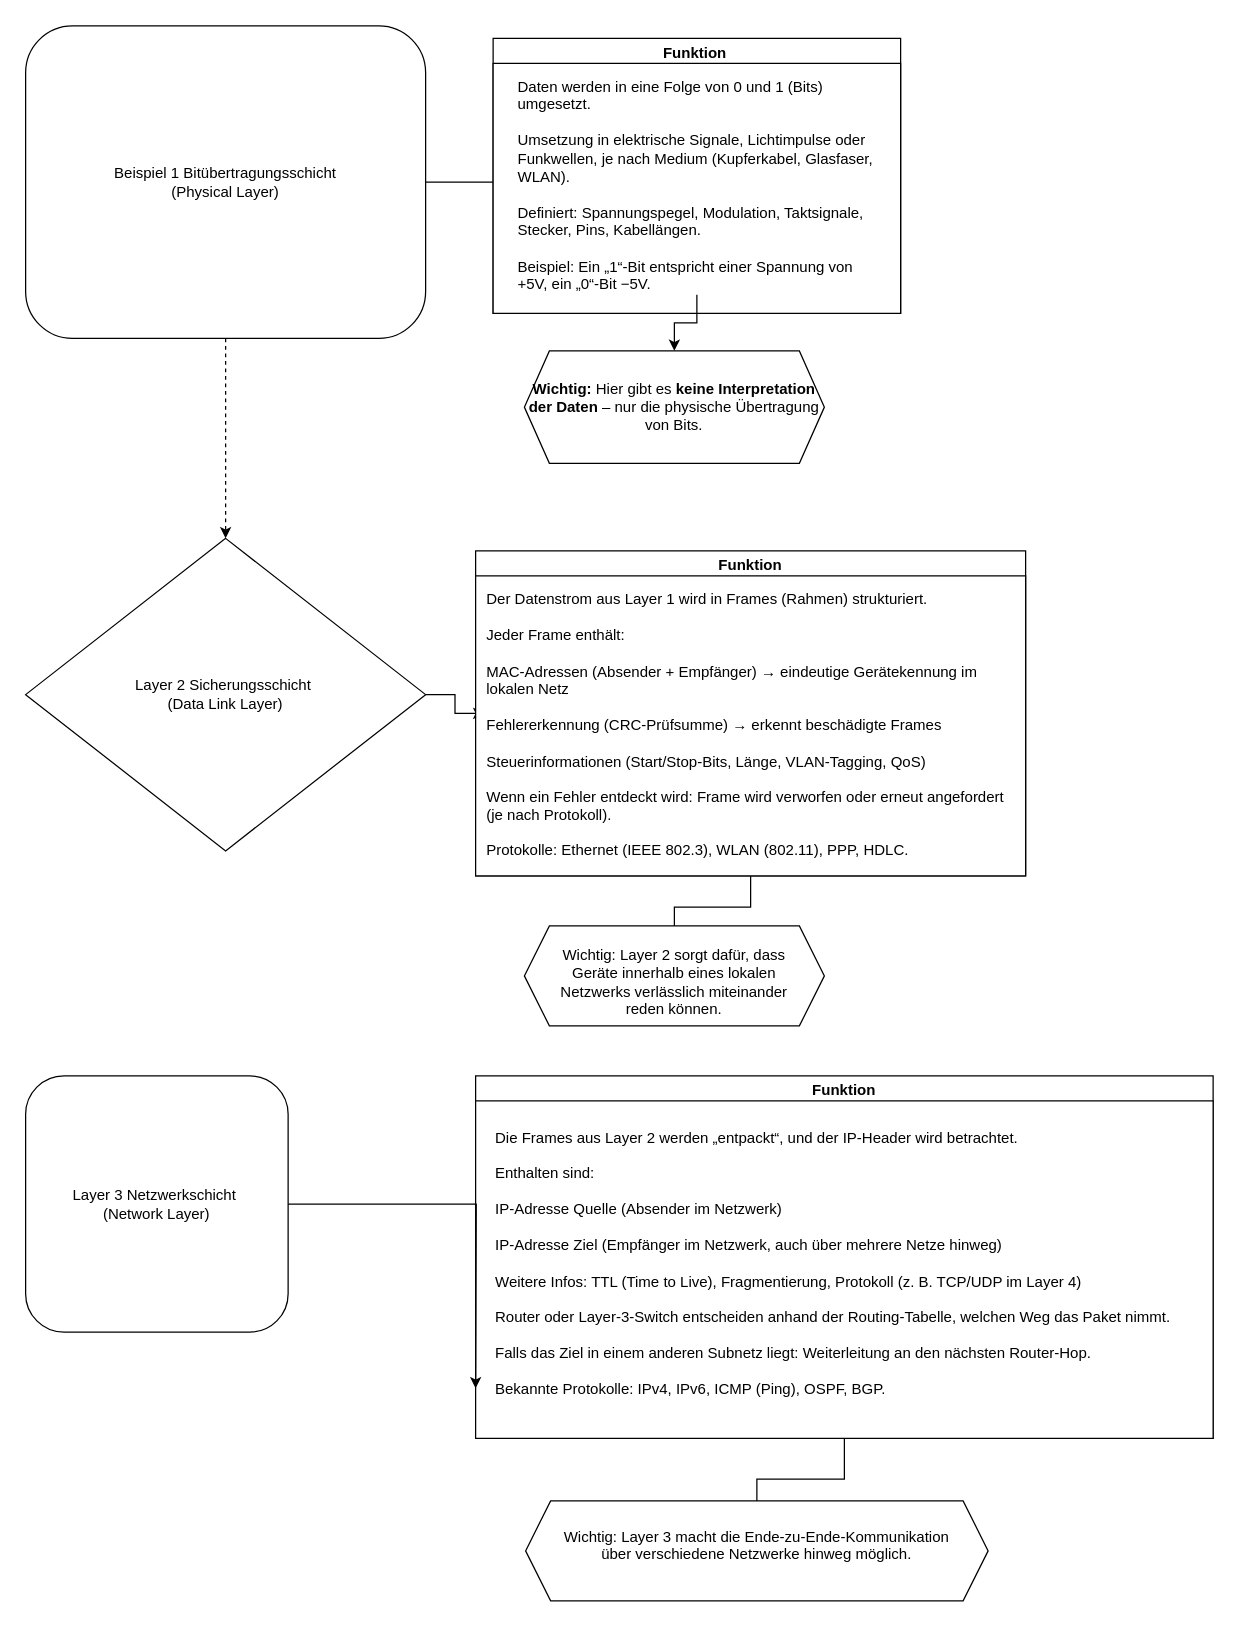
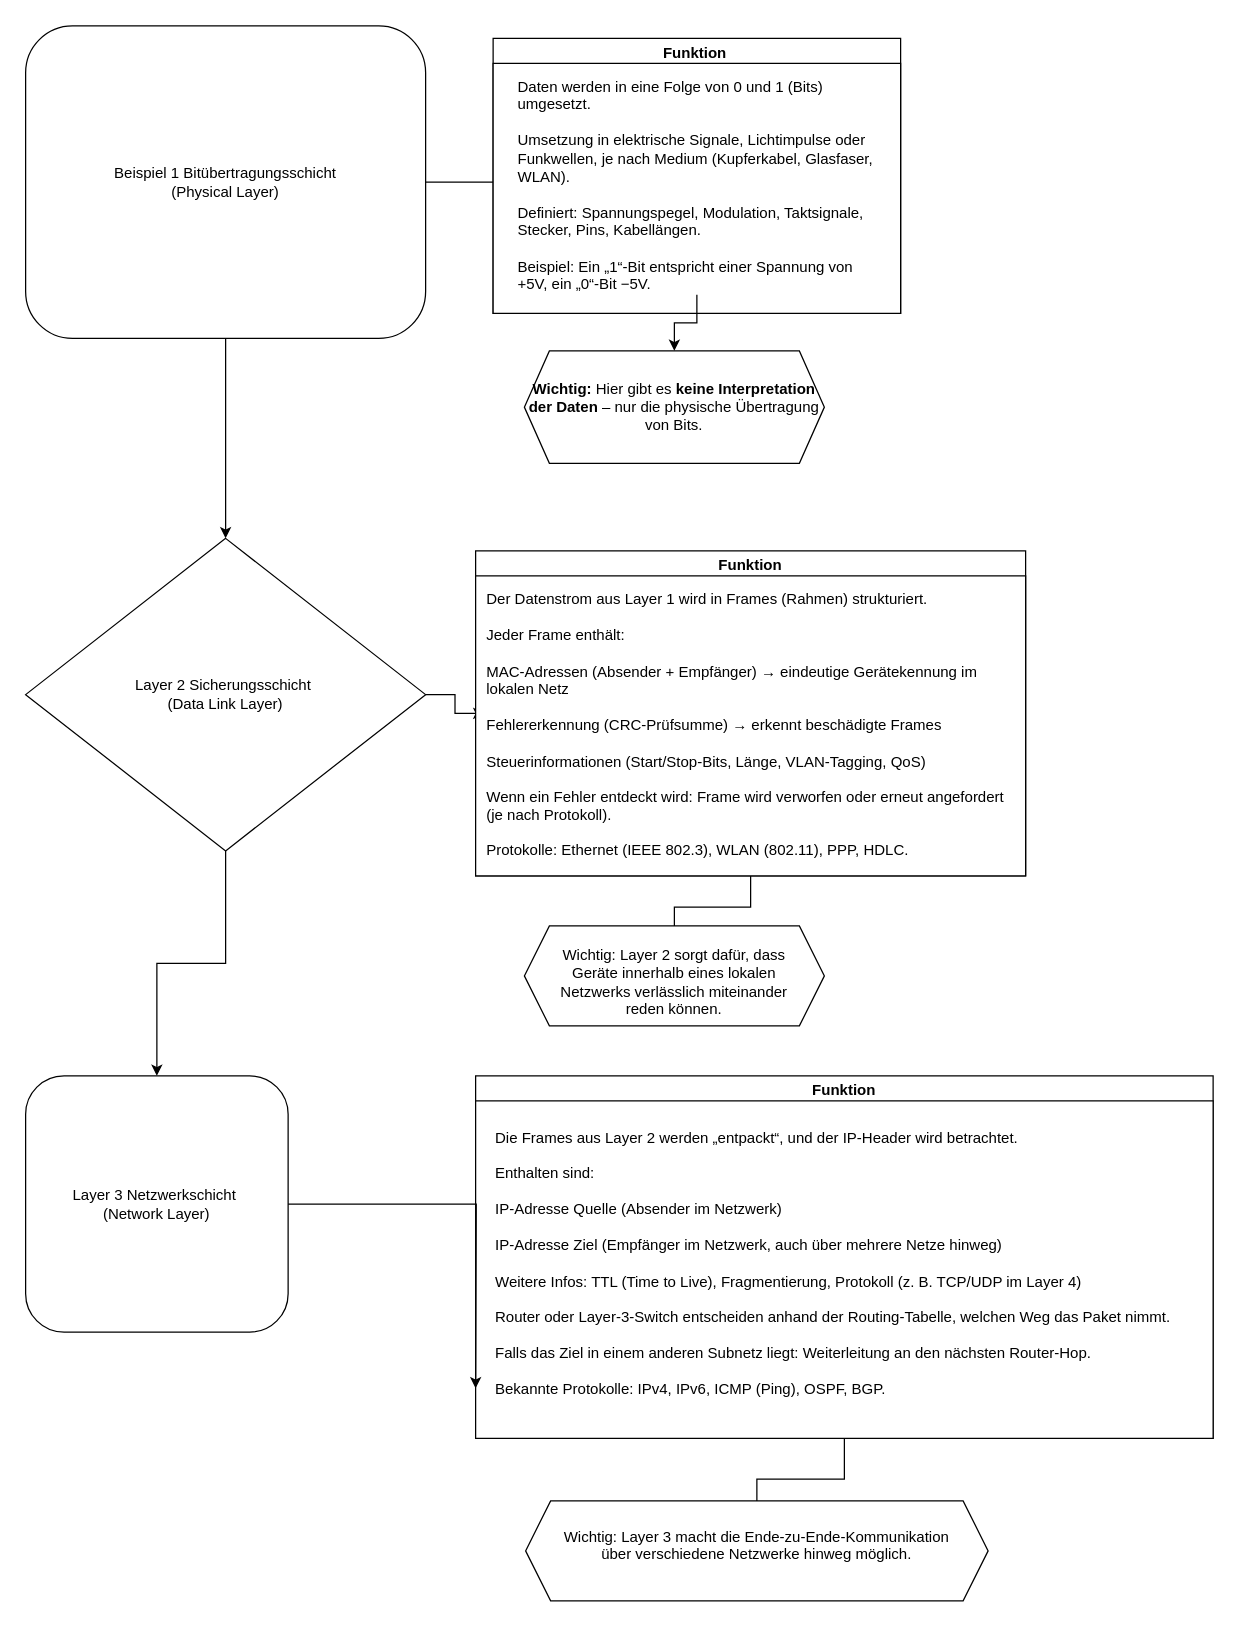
edge "Beispiel 1 Bitübertragungsschicht (Physical Layer)" -> "Layer 2 Sicherungsschicht (Data Link Layer)": style dashed -> solid
edge "Layer 2 Sicherungsschicht (Data Link Layer)" -> "Layer 3 Netzwerkschicht (Network Layer)": added
